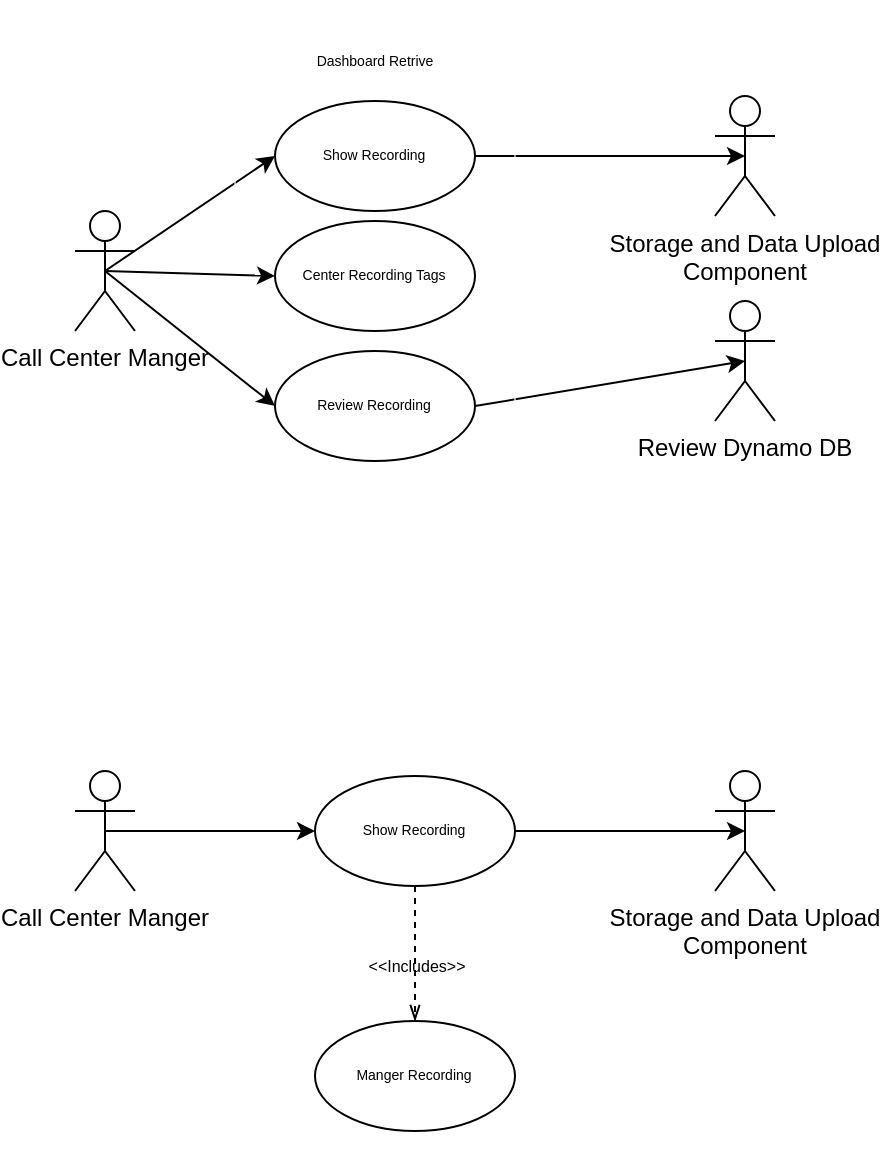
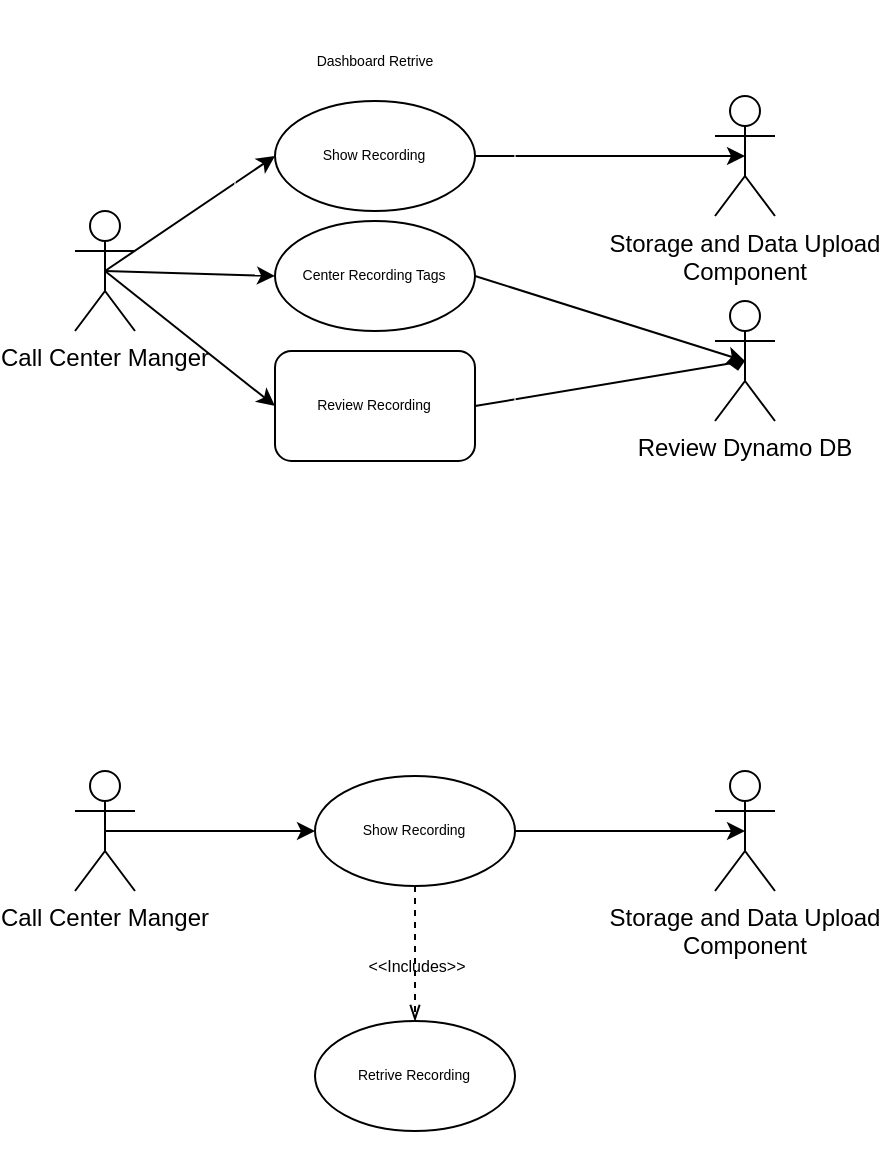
edge "Center Recording Tags" -> "Review Dynamo DB": added
edge "Review Recording" -> "Review Dynamo DB": arrowhead classic -> diamond
node "Review Recording": shape ellipse -> rounded rectangle
node "Manger Recording": label "Manger Recording" -> "Retrive Recording"
